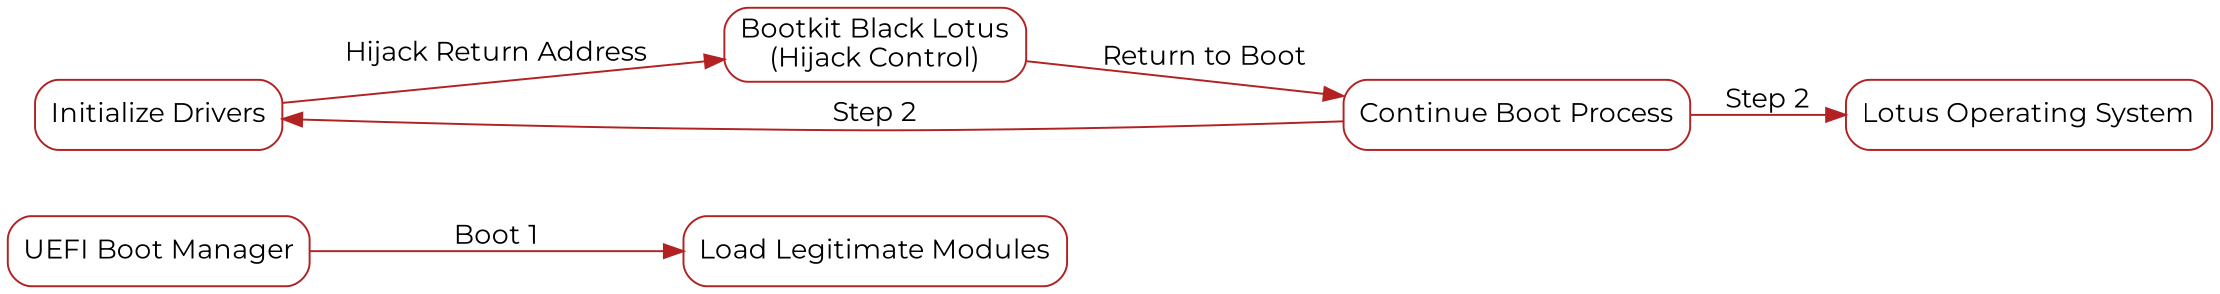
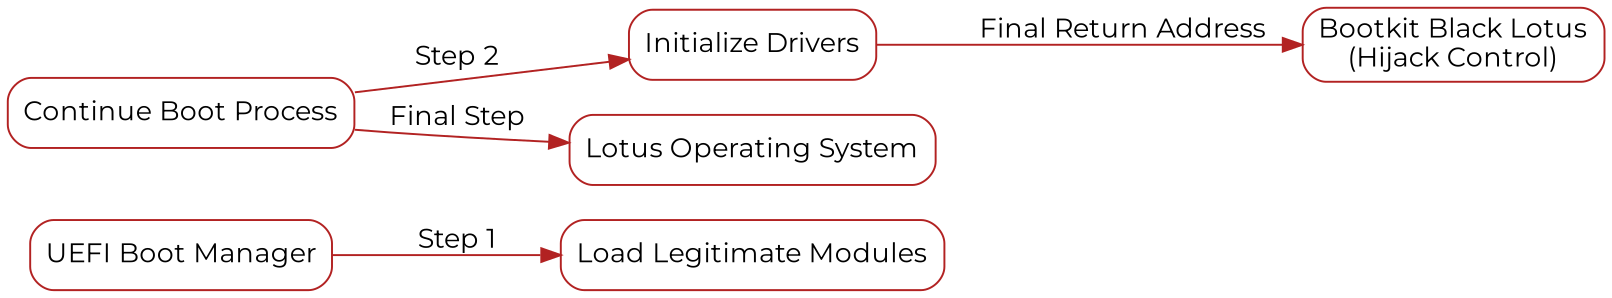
edge "Initialize Drivers" -> "Bootkit Black Lotus (Hijack Control)": label "Hijack Return Address" -> "Final Return Address"
edge "Bootkit Black Lotus (Hijack Control)" -> "Continue Boot Process": removed, label "Return to Boot"
edge "Continue Boot Process" -> "Lotus Operating System": label "Step 2" -> "Final Step"
edge "UEFI Boot Manager" -> "Load Legitimate Modules": label "Boot 1" -> "Step 1"
